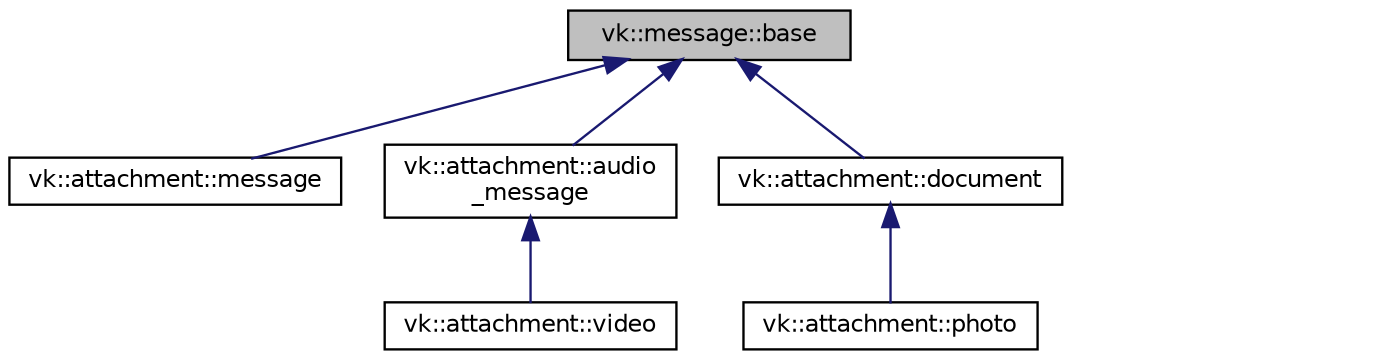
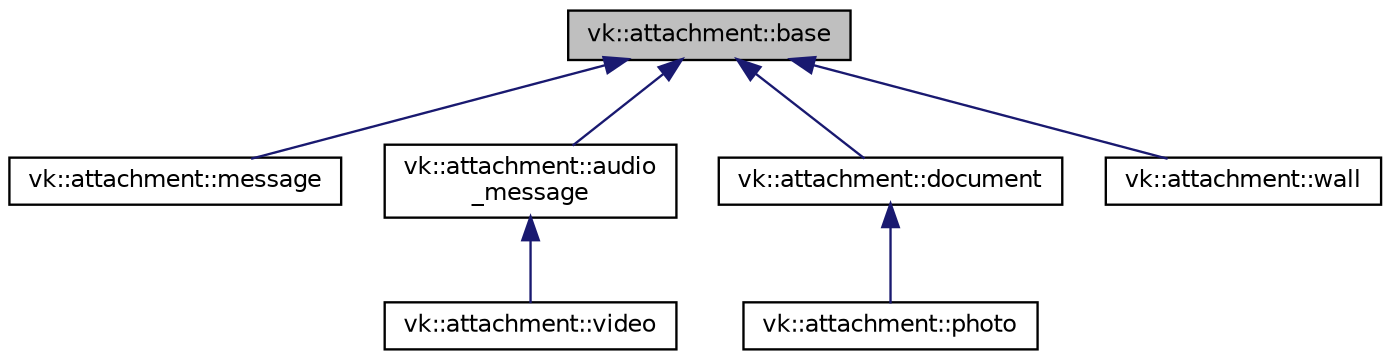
node "vk::message::base": label "vk::message::base" -> "vk::attachment::base"
node "vk::attachment::wall": added
